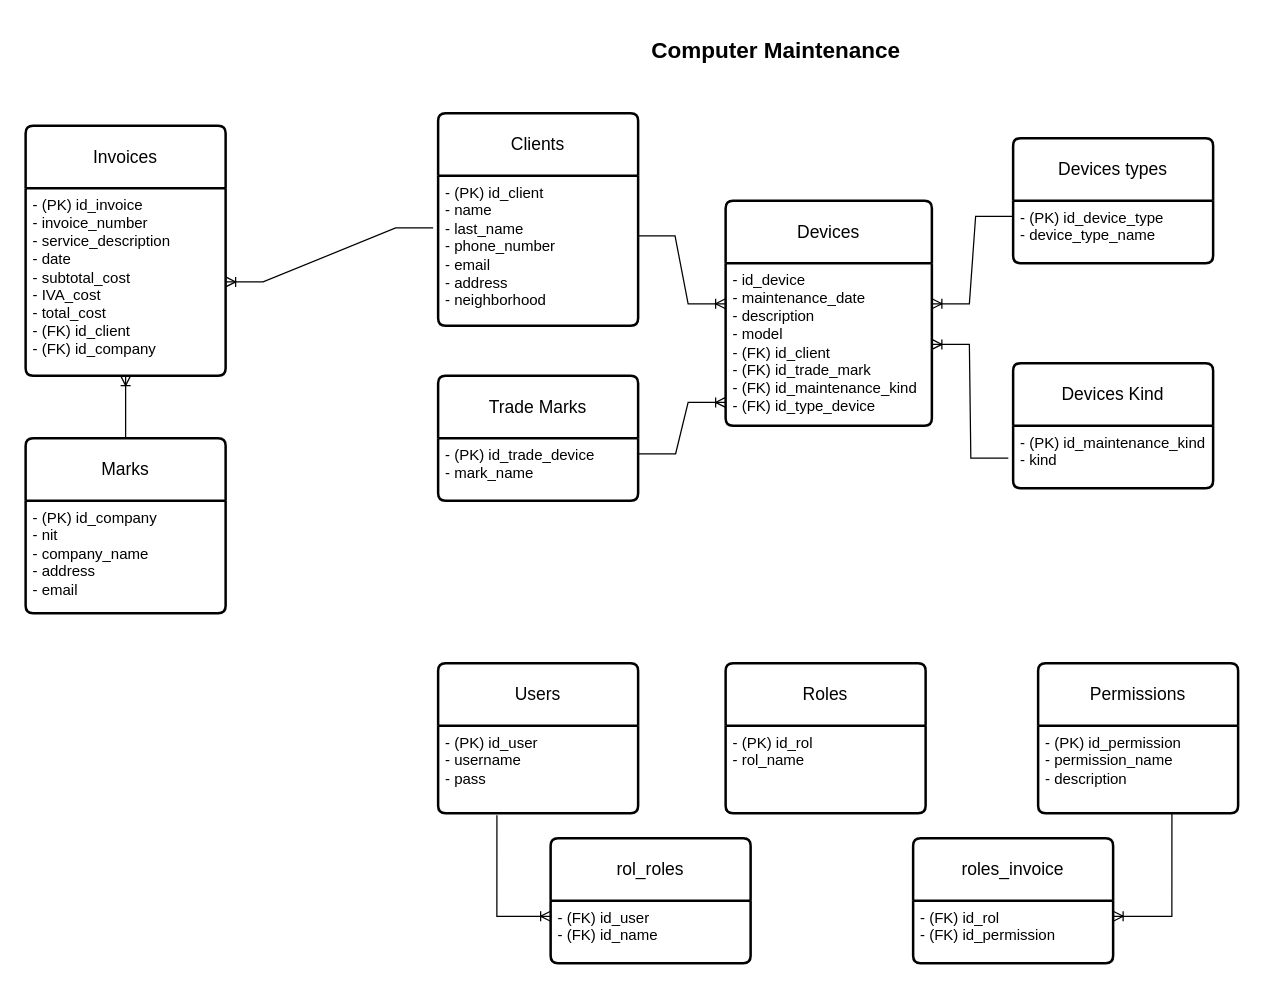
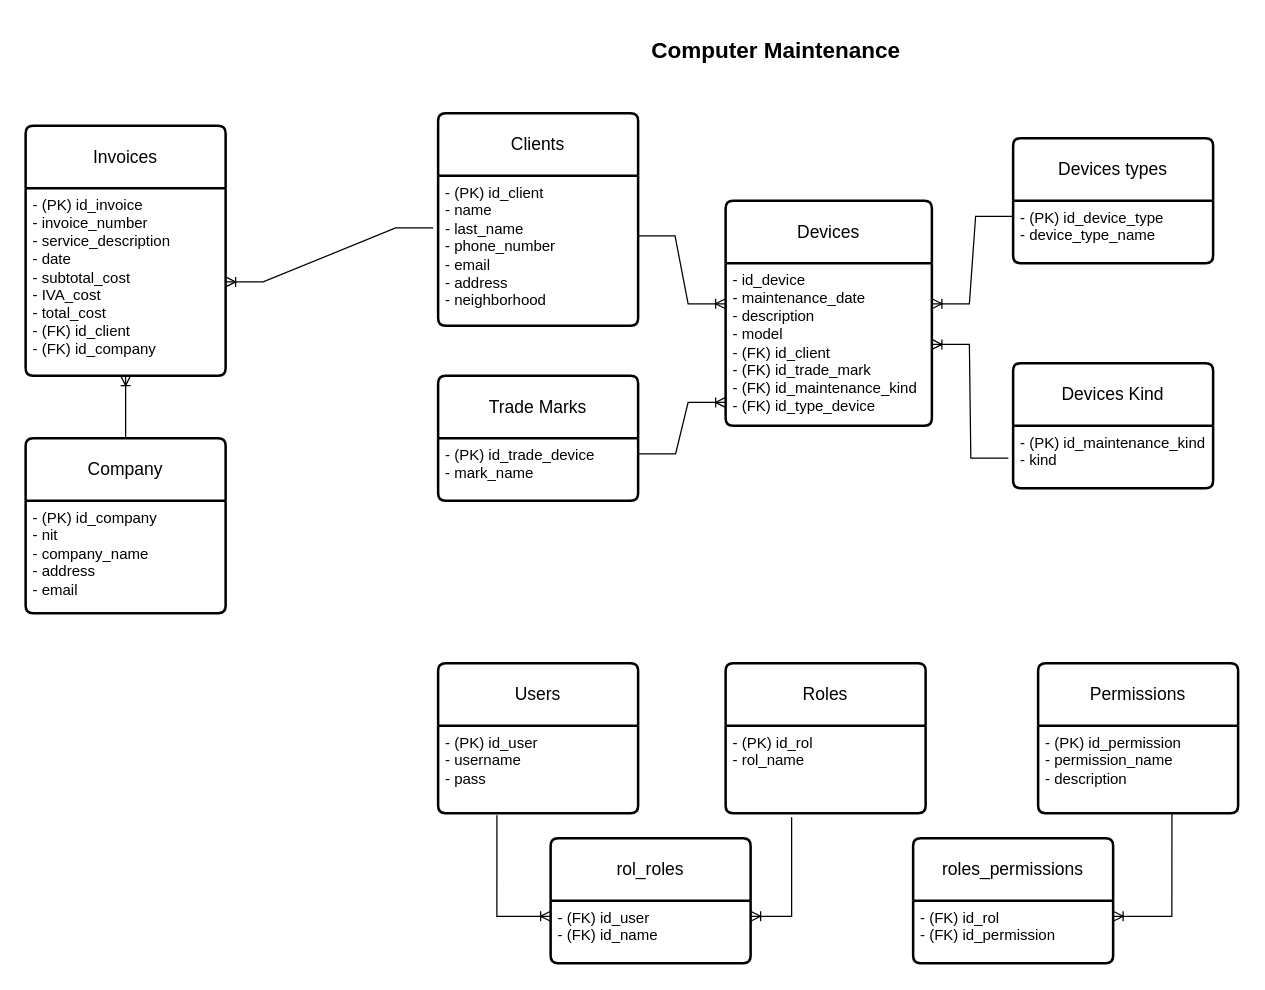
node "Marks": label "Marks" -> "Company"
node "roles_invoice": label "roles_invoice" -> "roles_permissions"
edge "- (PK) id_rol - rol_name" -> "- (FK) id_user - (FK) id_name": added
